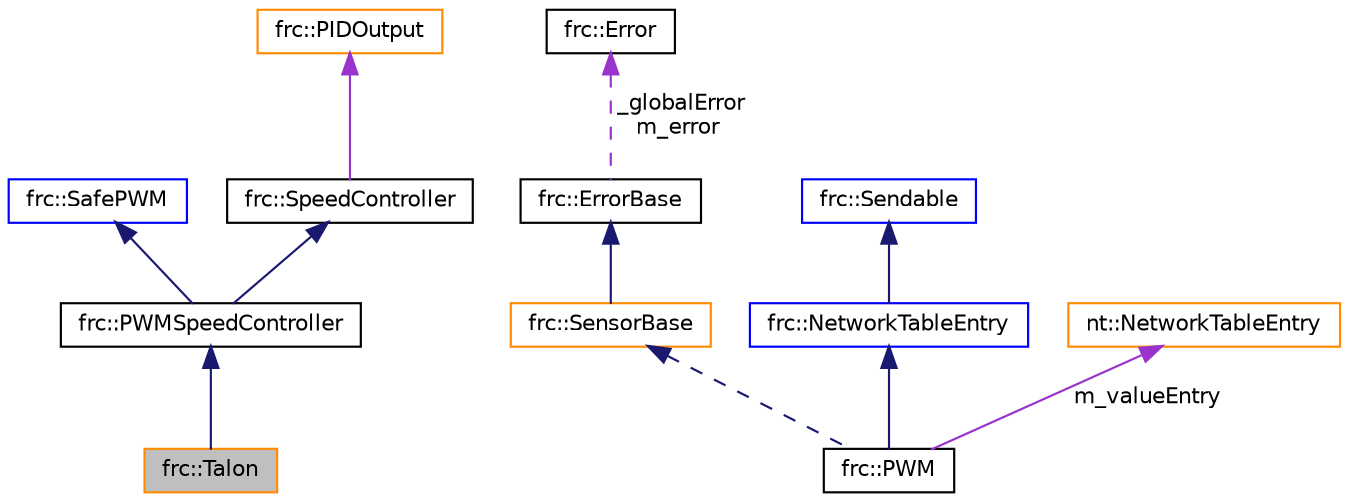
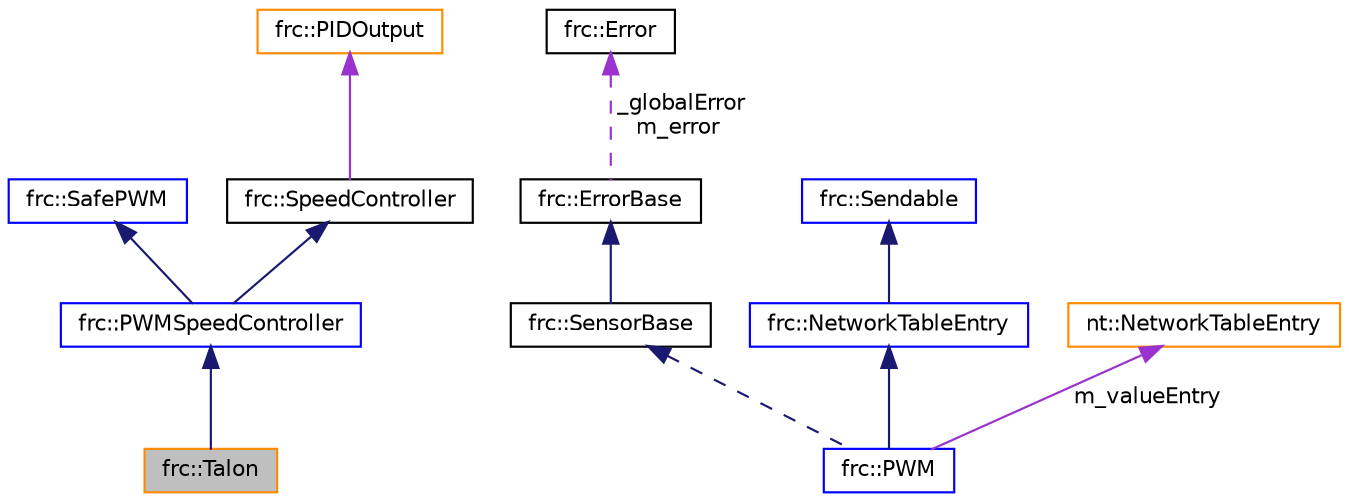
node "frc::PWMSpeedController": color black -> blue
node "frc::SensorBase": color darkorange -> black
node "frc::PWM": color black -> blue
